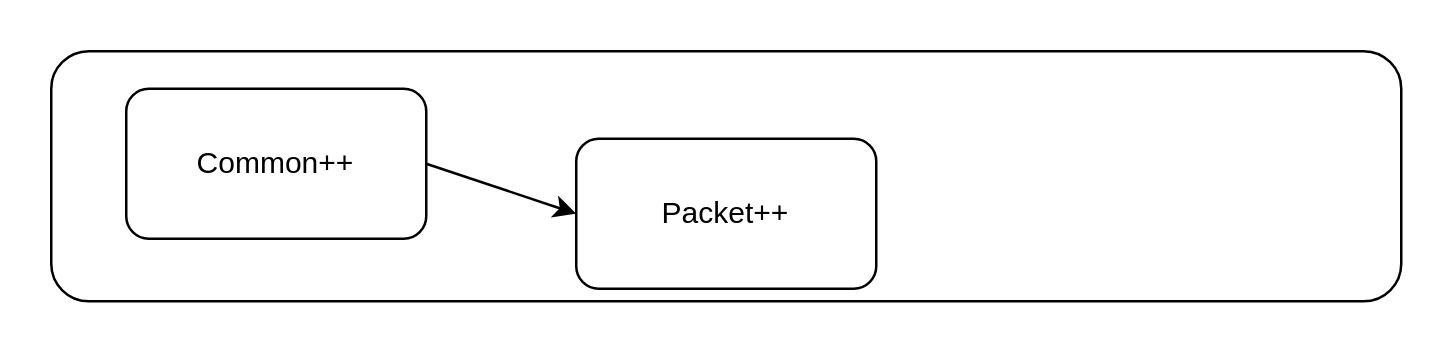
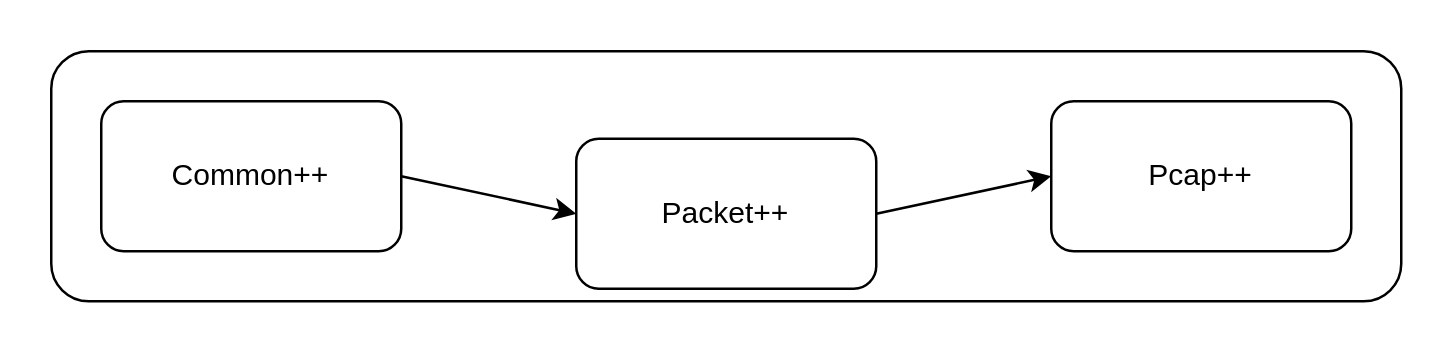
node "Common++": moved (276, 164) -> (251, 176)
node "Pcap++": added
edge "Packet++" -> "Pcap++": added
